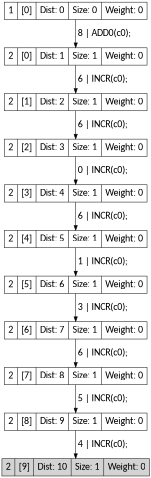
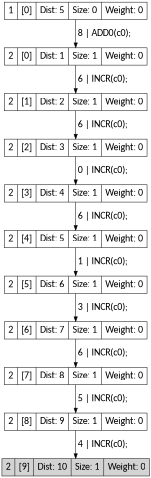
node "1": text "Dist: 0" -> "Dist: 5"
